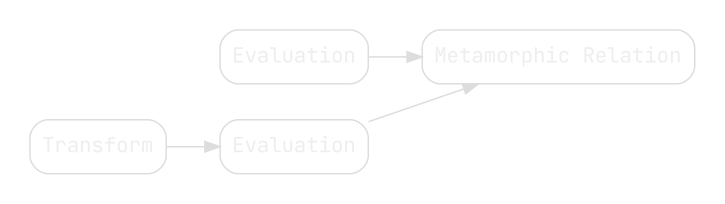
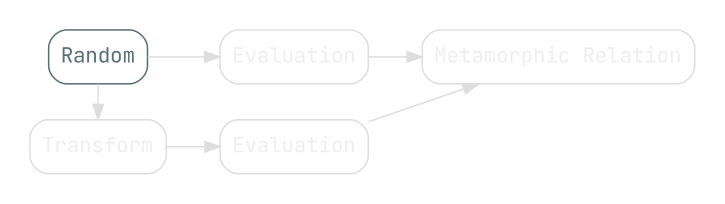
node "Random": added
